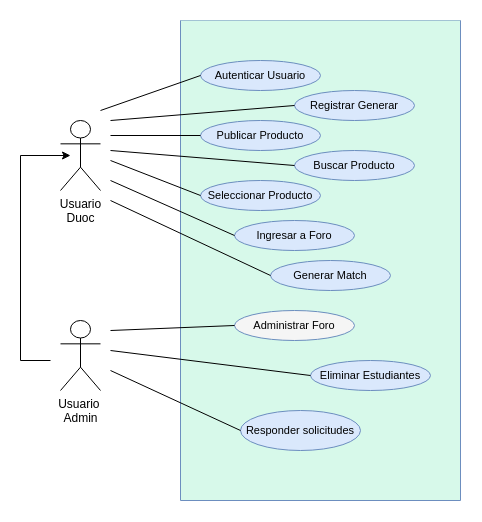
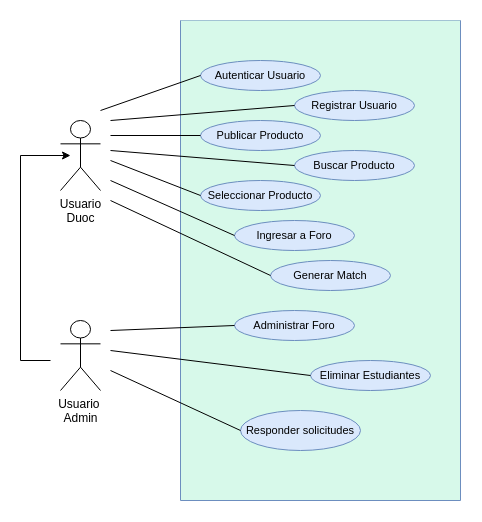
node "Registrar Generar": label "Registrar Generar" -> "Registrar Usuario"
node "Administrar Foro": fillcolor #f5f5f5 -> #dae8fc
